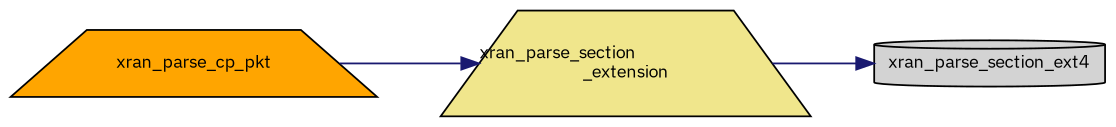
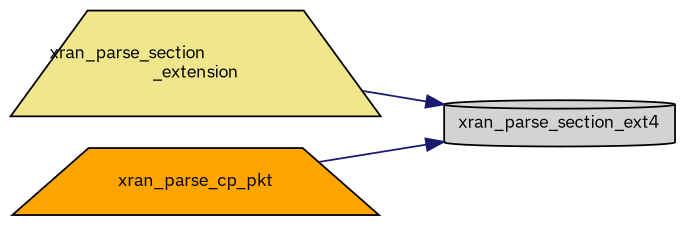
edge "xran_parse_cp_pkt" -> "xran_parse_section _extension": now "xran_parse_cp_pkt" -> "xran_parse_section_ext4"
